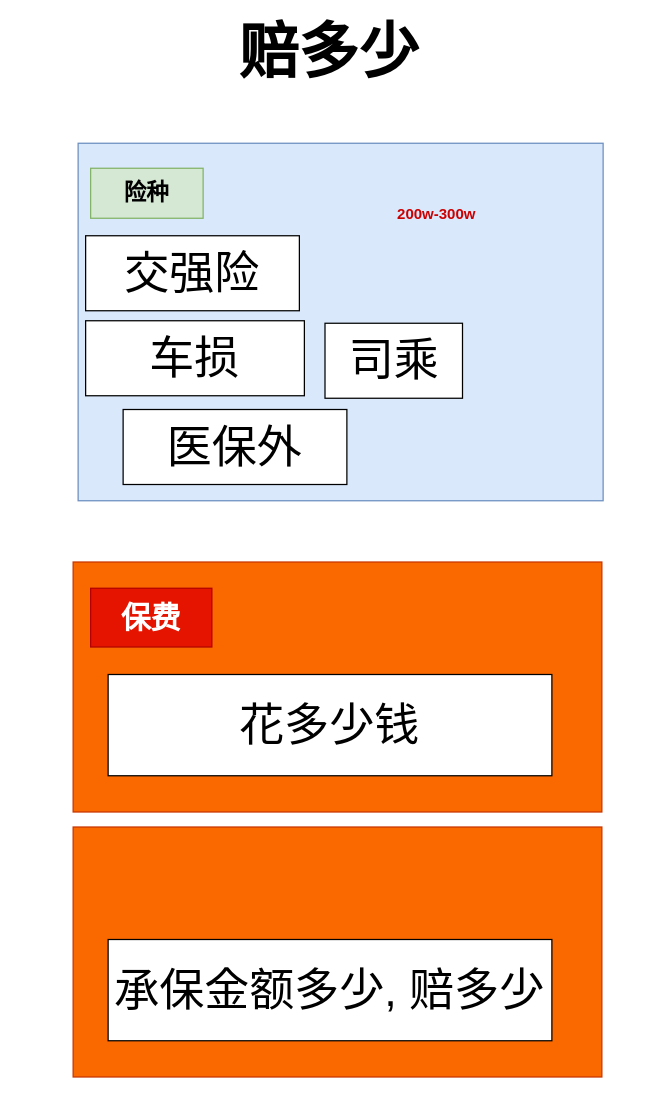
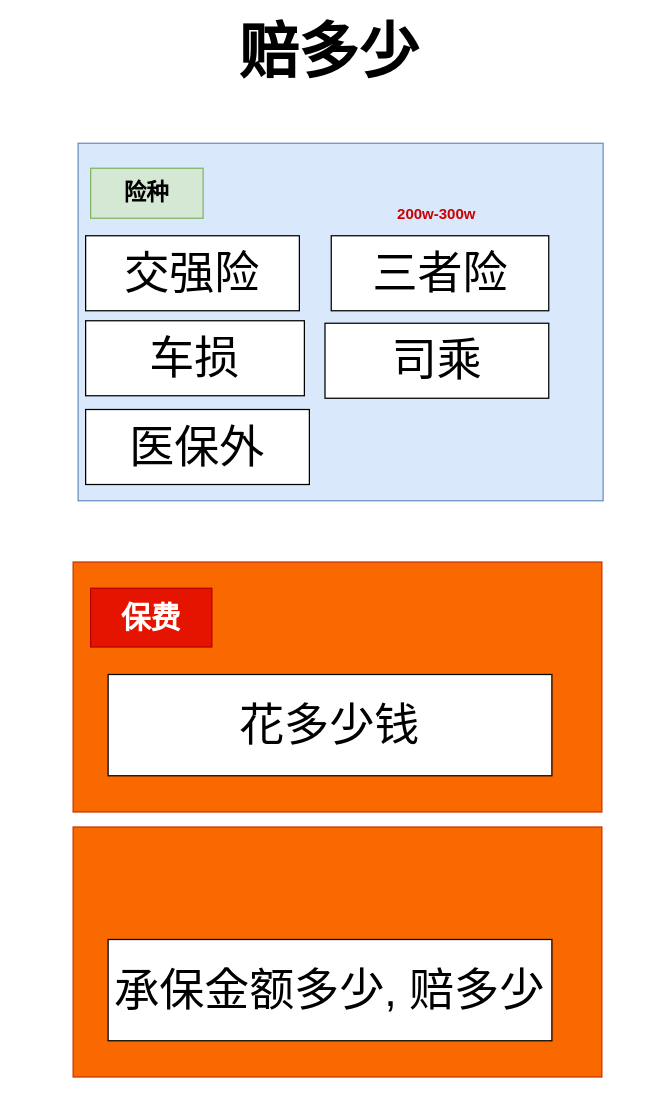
node "三者险": added
node "司乘": size 138x75 -> 224x75
node "医保外": moved (235, 447) -> (198, 447)
